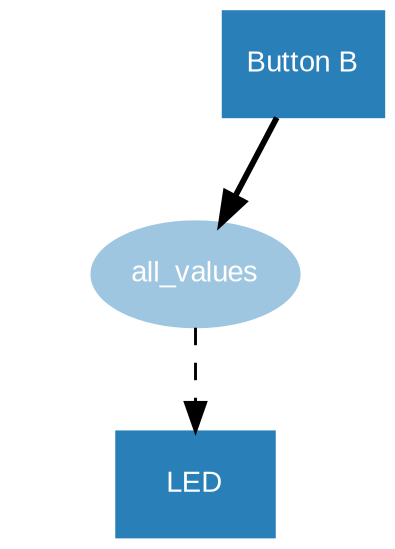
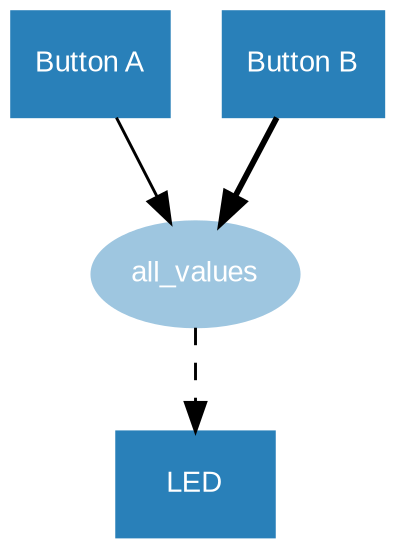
node "Button A": added
